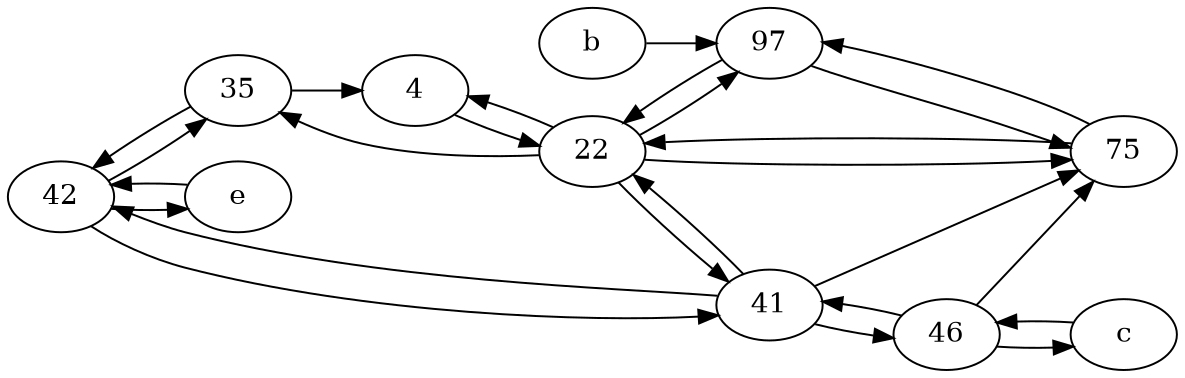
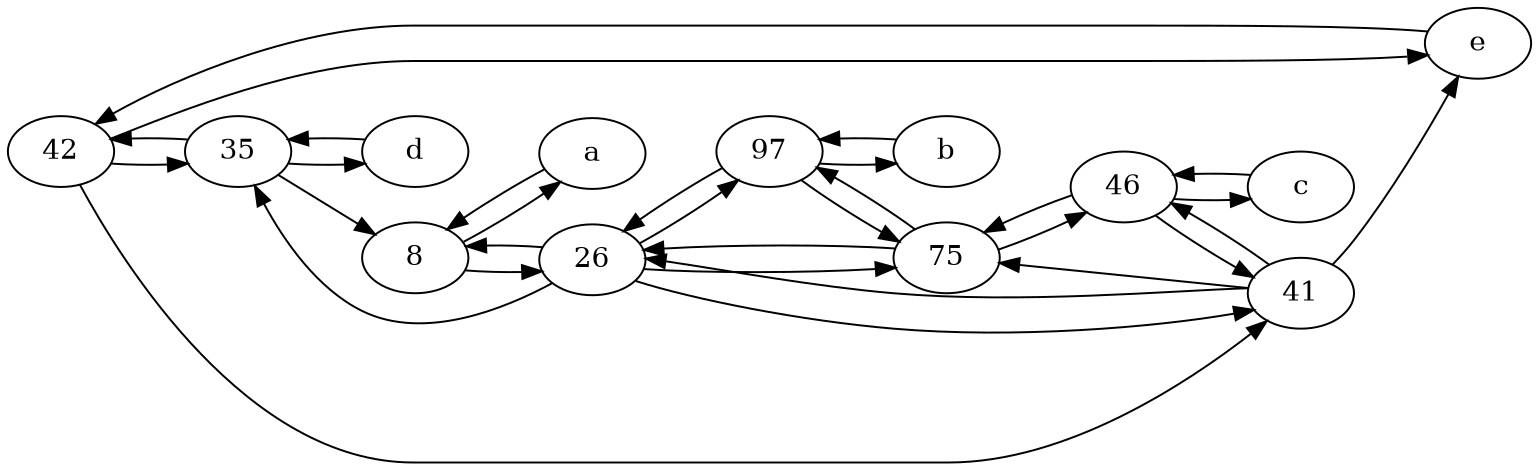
node "4": label "4" -> "8"
node "d": added
node "22": label "22" -> "26"
node "a": added
edge "97" -> "b": added
edge "75" -> "46": added
edge "41" -> "42": now "41" -> "e"
